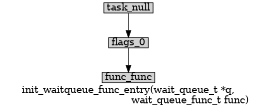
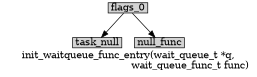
edge "task_null" -> "flags_0": reversed
node "func_func": label "func_func" -> "null_func"
